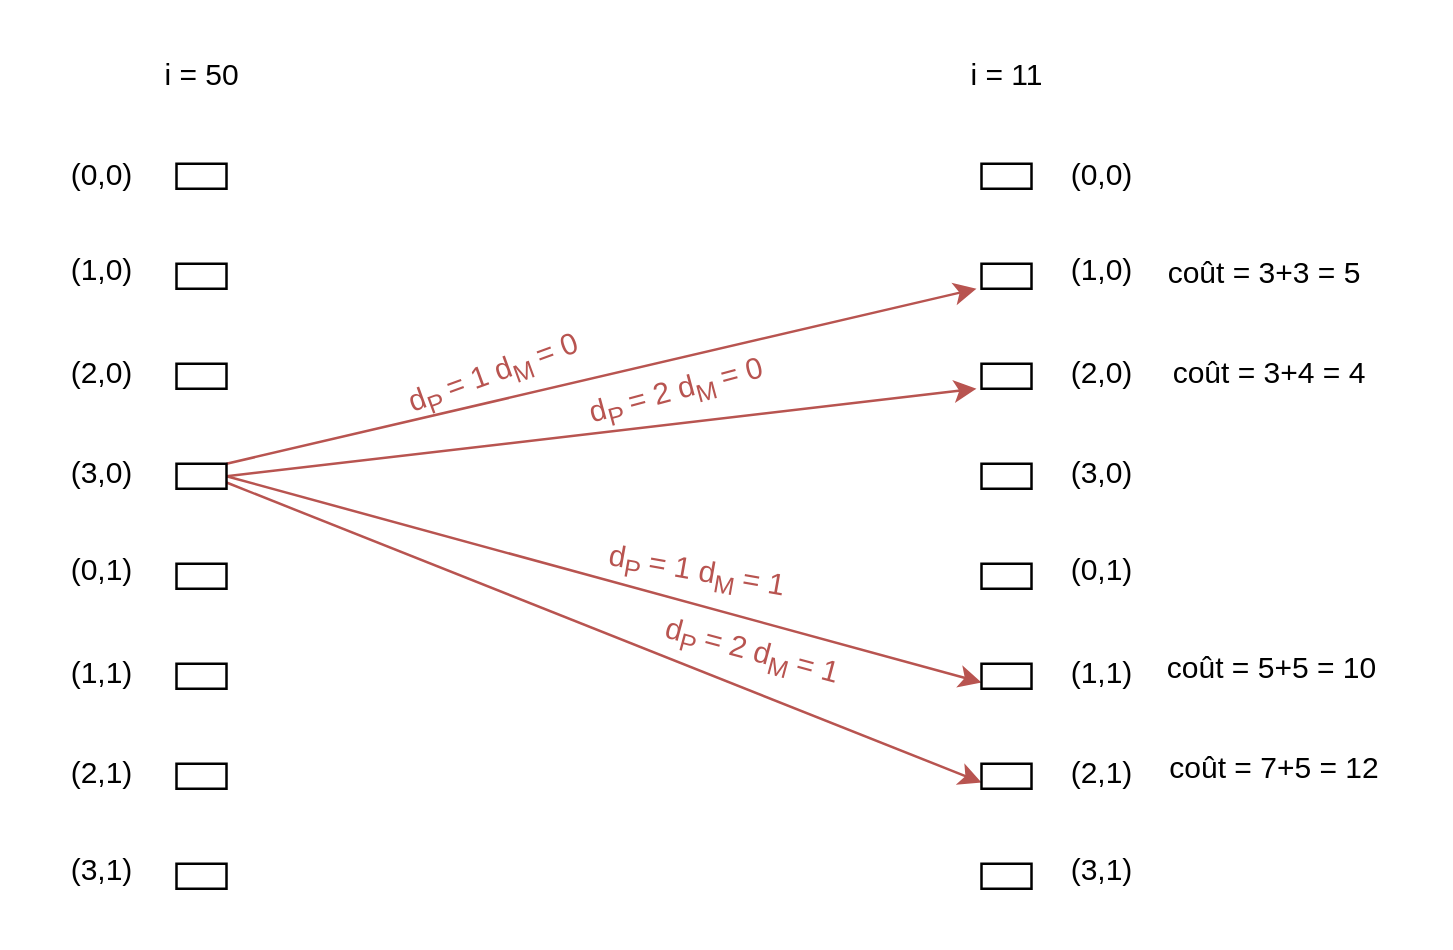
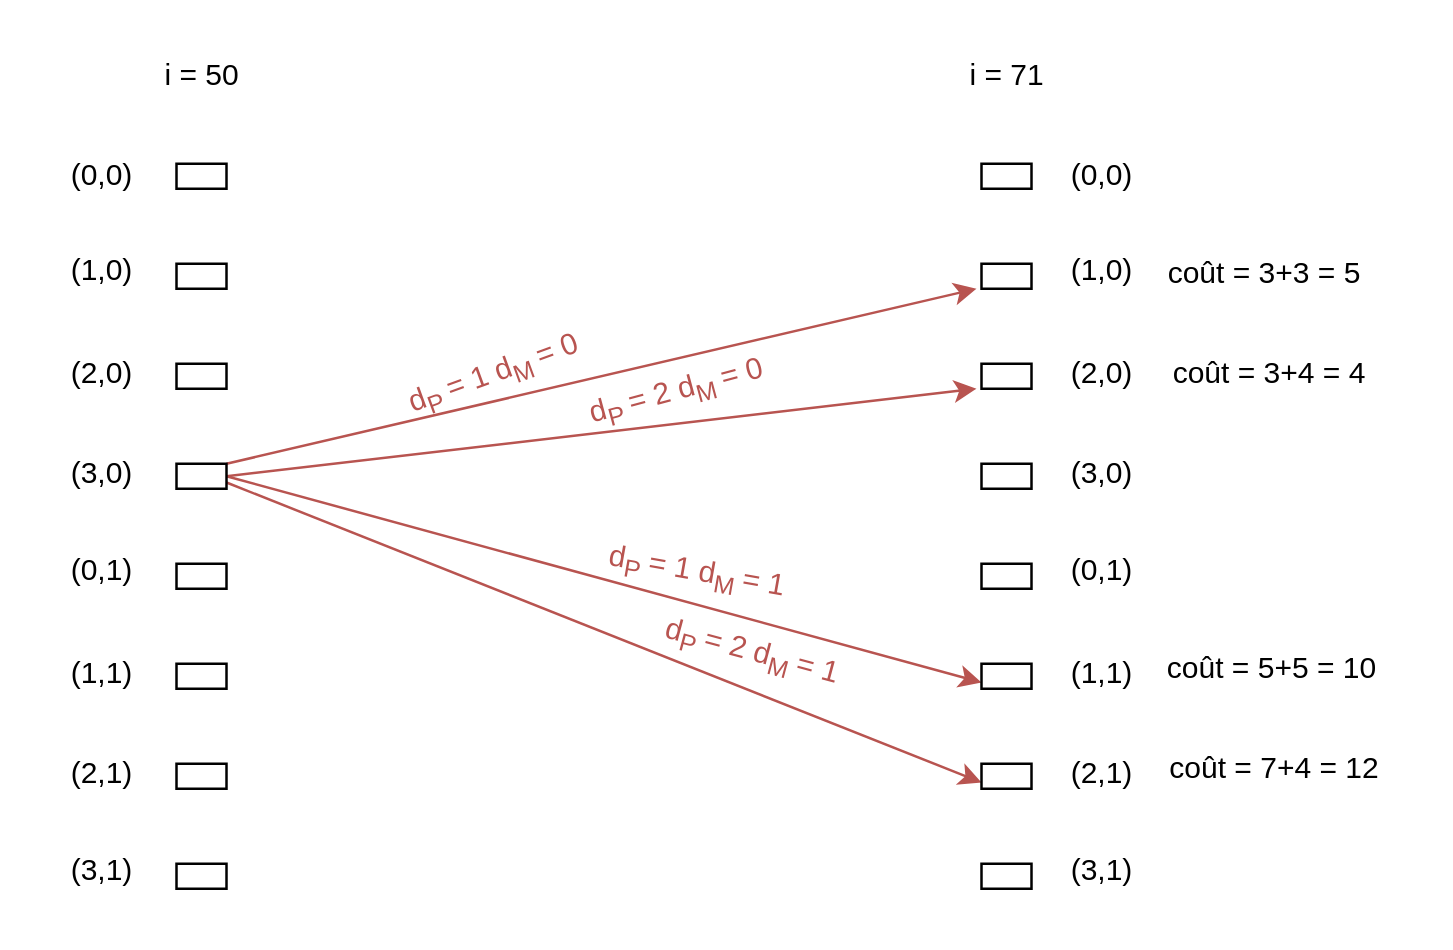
node "i = 11": label "i = 11" -> "i = 71"
node "coût = 7+5 = 12": label "coût = 7+5 = 12" -> "coût = 7+4 = 12"
